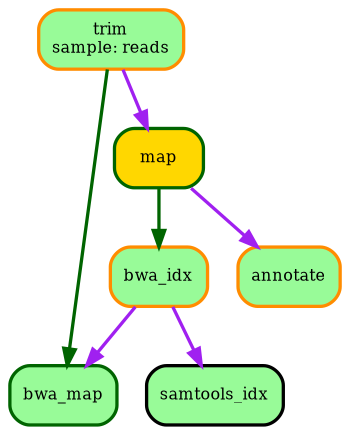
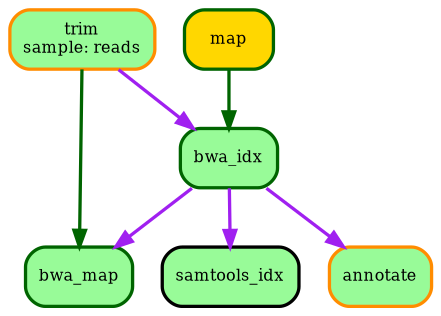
edge "trim sample: reads" -> "map": now "trim sample: reads" -> "bwa_idx"
edge "map" -> "annotate": now "bwa_idx" -> "annotate"
node "bwa_idx": color darkorange -> darkgreen
